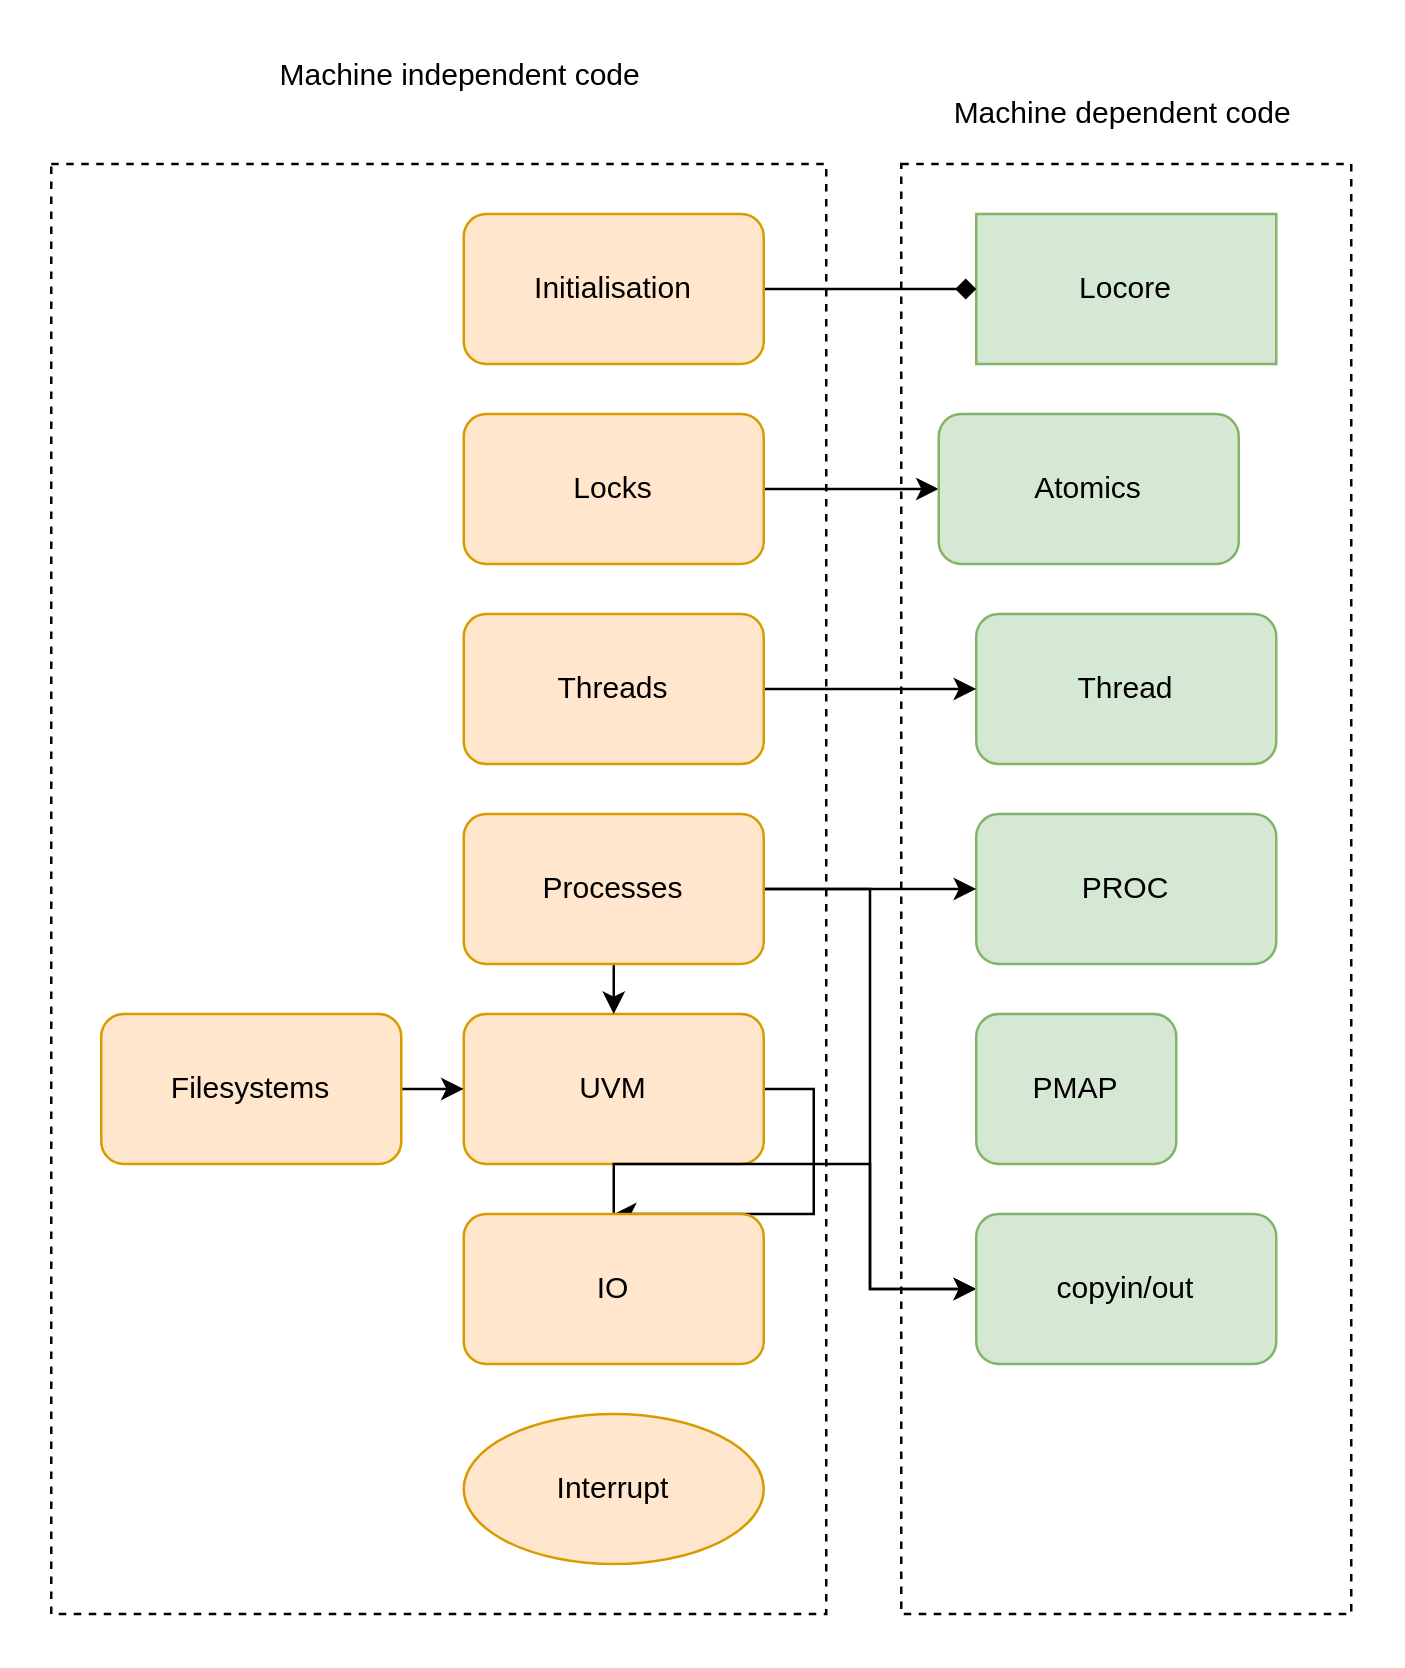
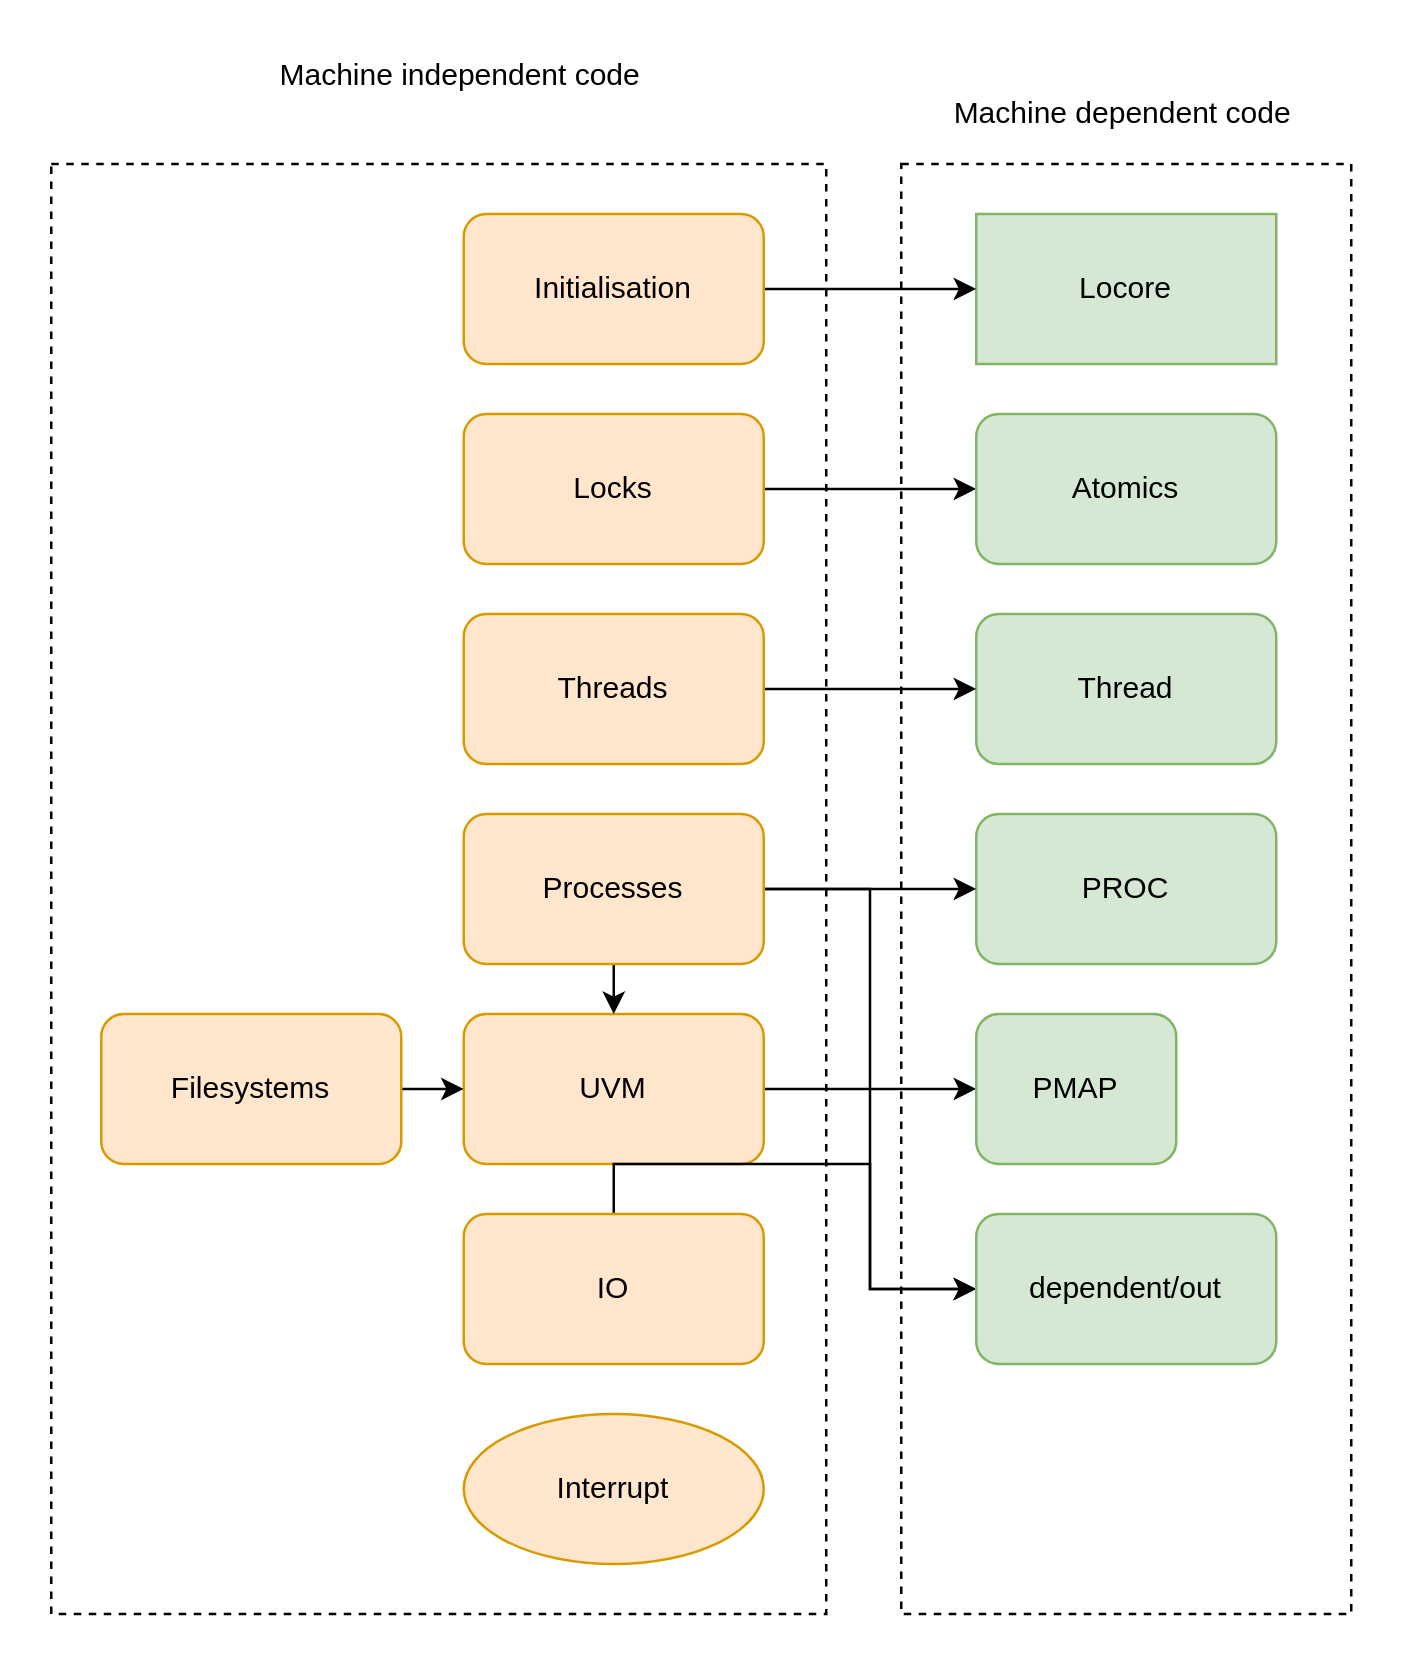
edge "Initialisation" -> "Locore": arrowhead diamond -> classic
node "Atomics": moved (1089, 489) -> (1126, 489)
edge "UVM" -> "IO": now "UVM" -> "PMAP"
node "copyin/out": label "copyin/out" -> "dependent/out"
